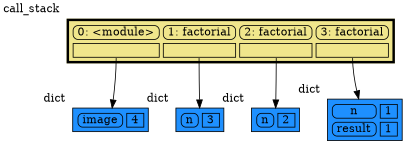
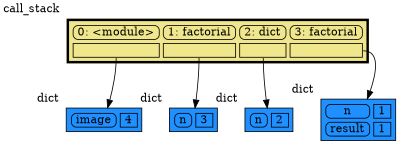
node "0: <module>": text "2: factorial" -> "2: dict"
